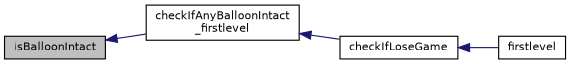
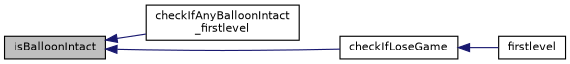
edge "checkIfLoseGame" -> "checkIfAnyBalloonIntact _firstlevel": now "checkIfLoseGame" -> "isBalloonIntact"
